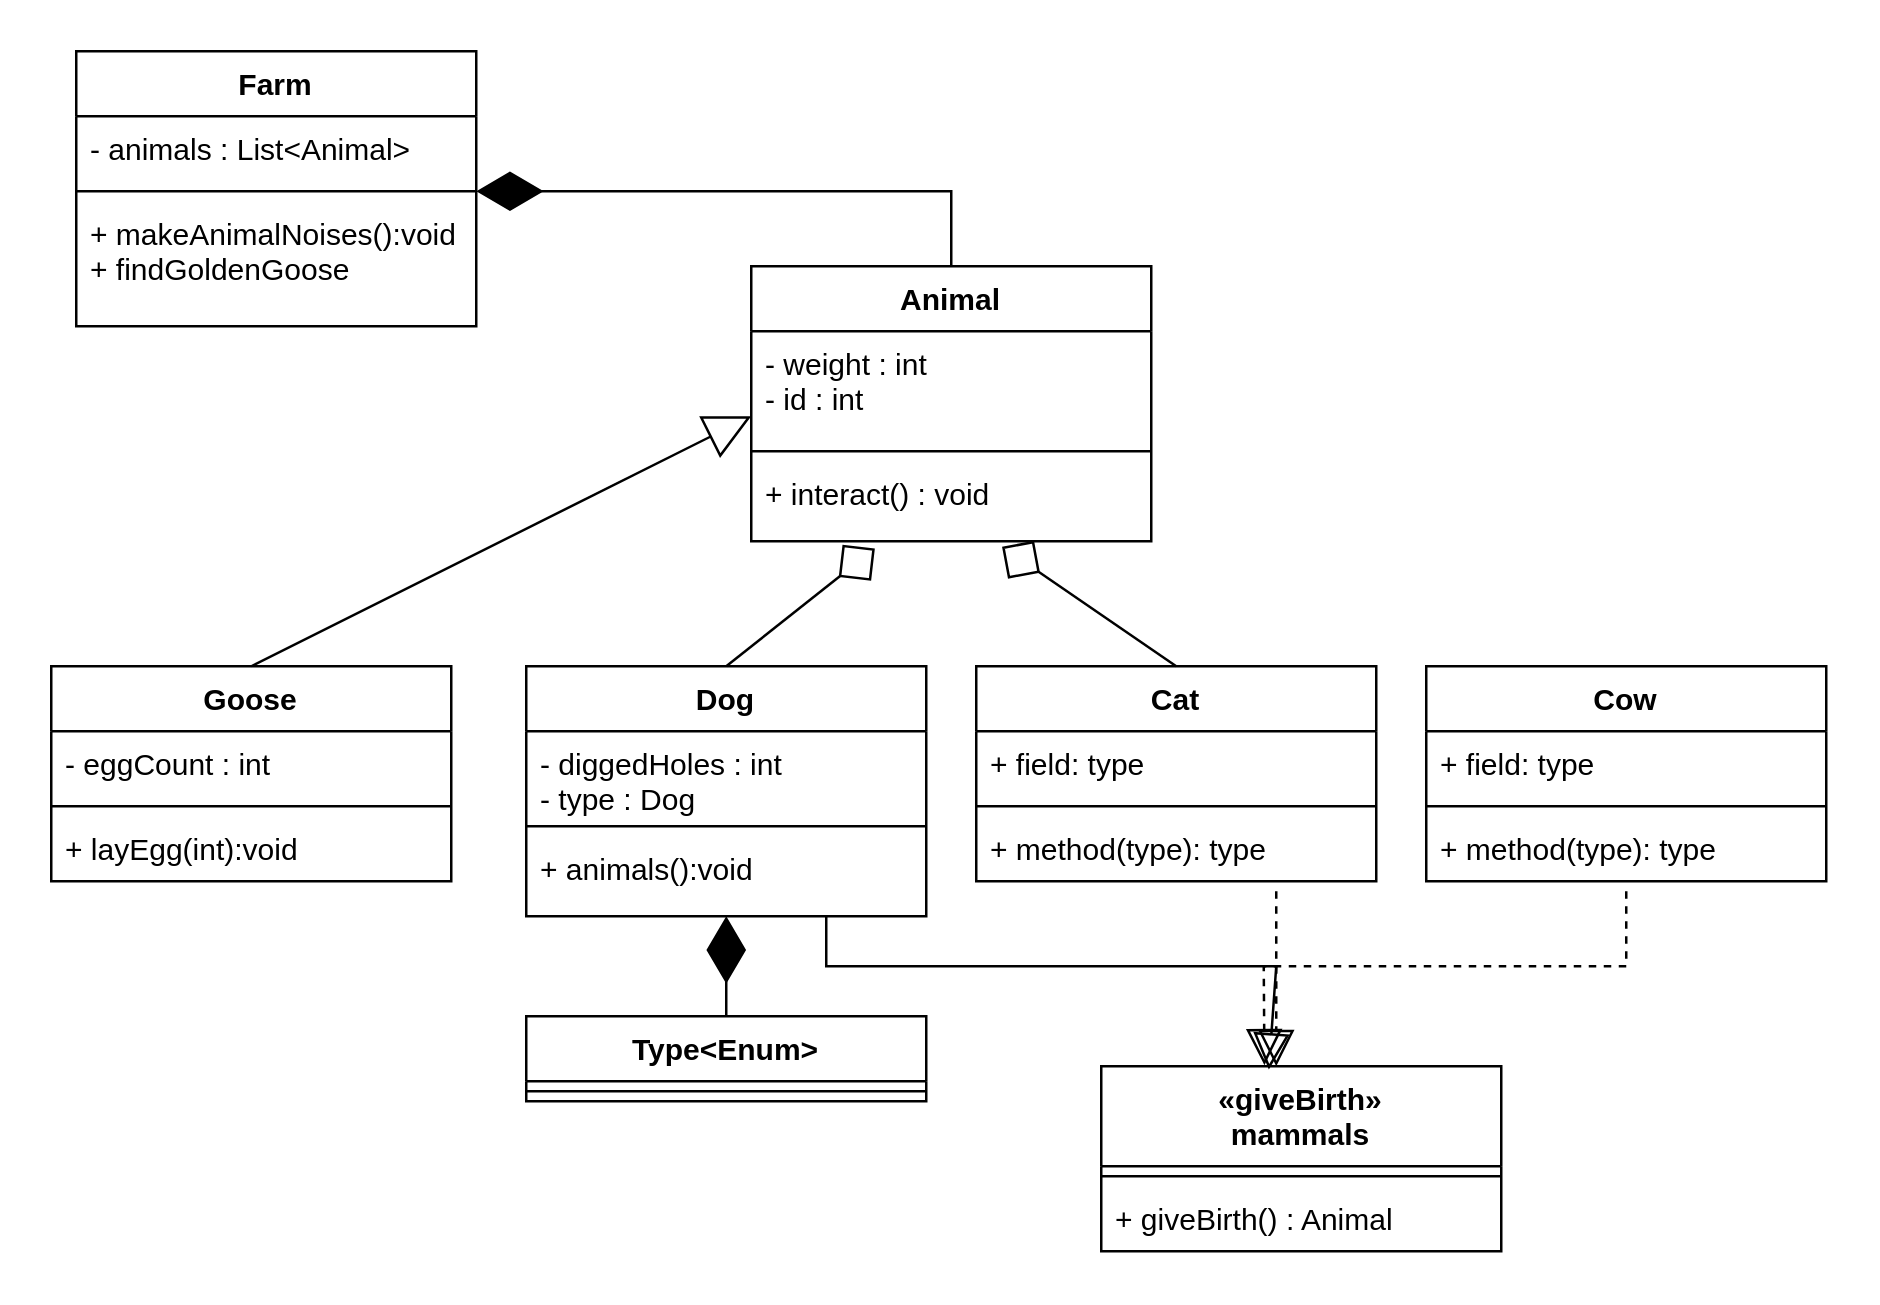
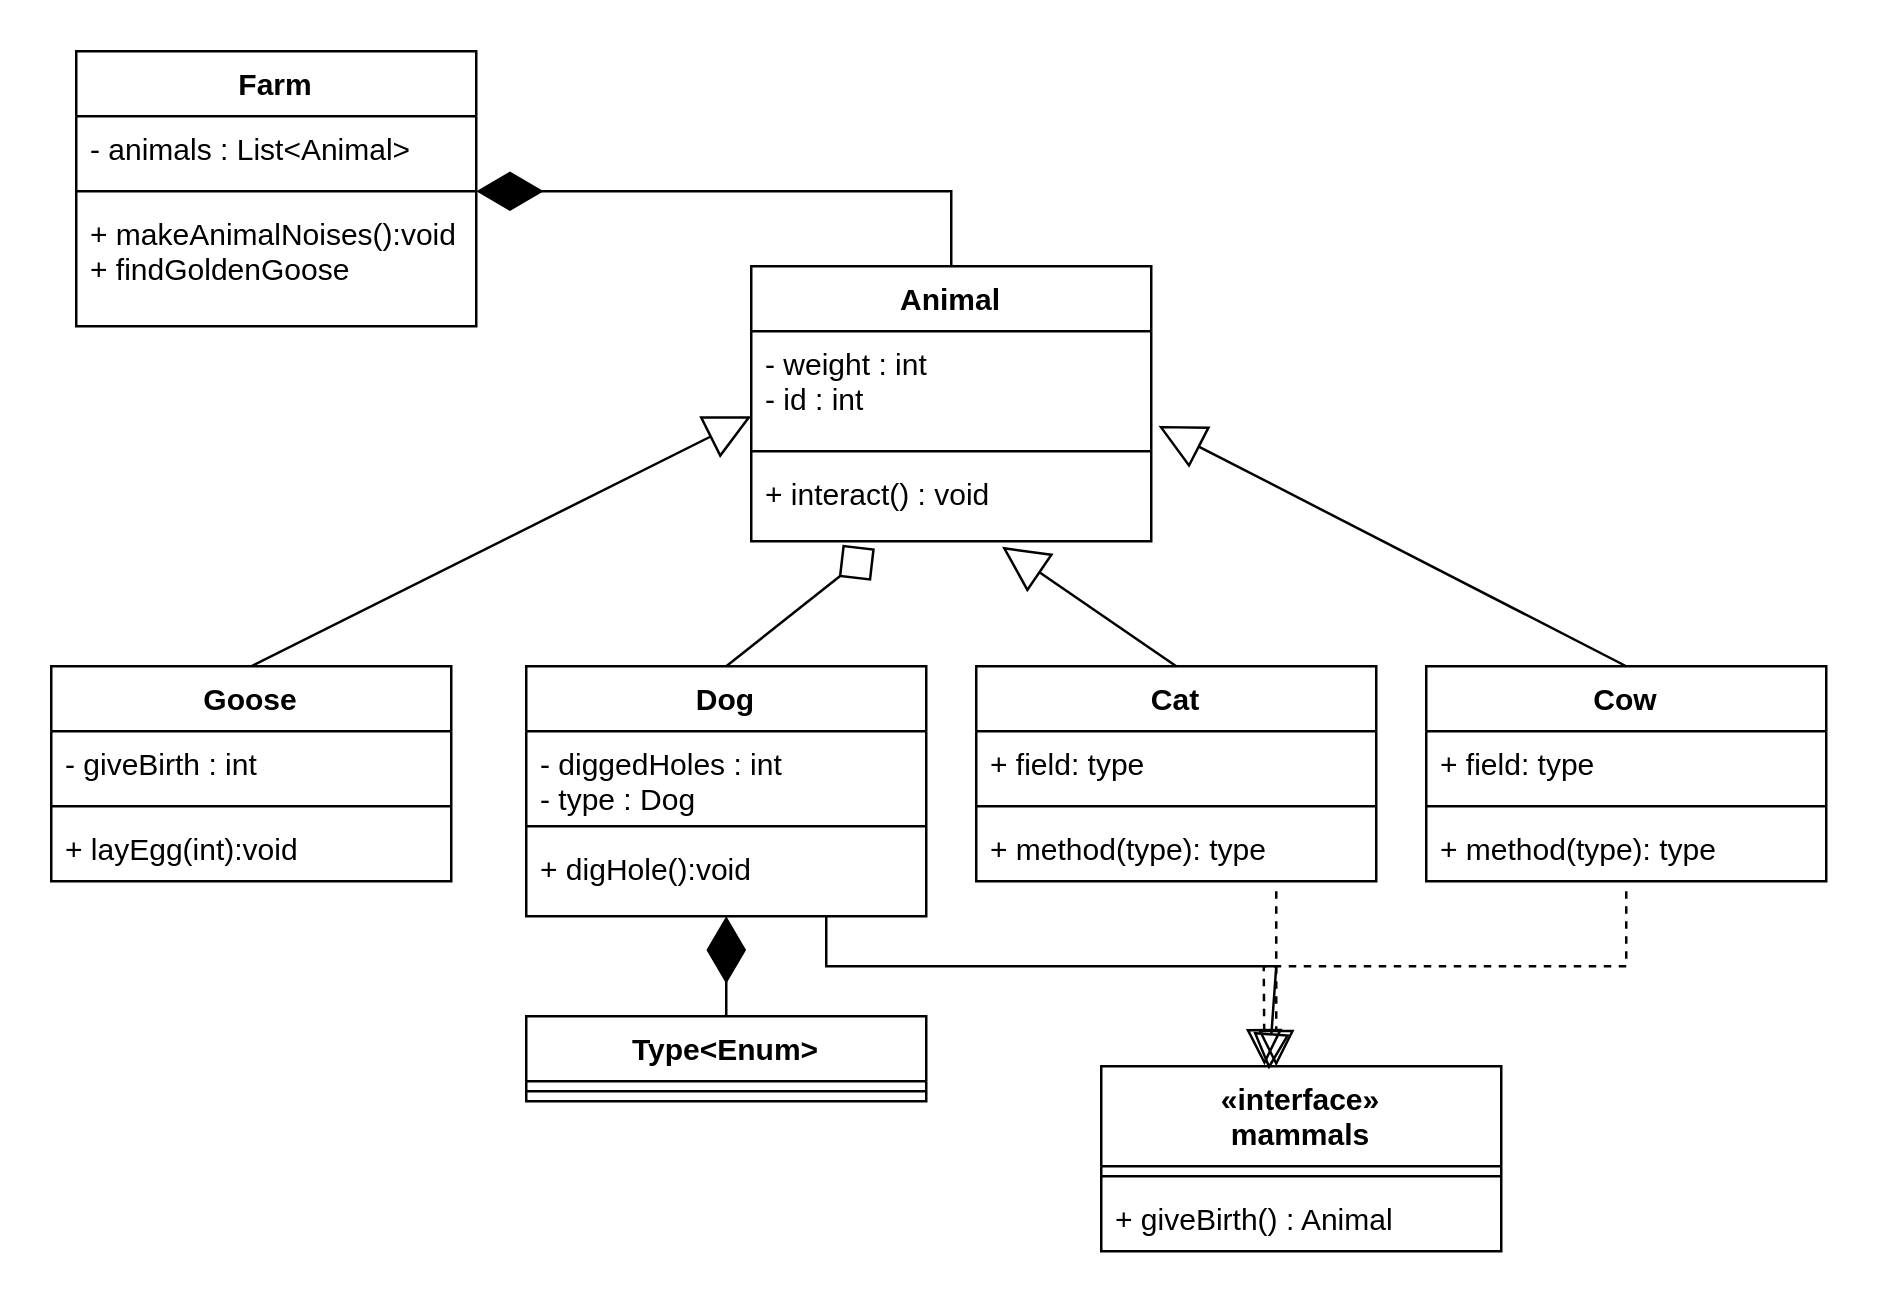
edge "Cow" -> "- weight : int - id : int": added
edge "Cat" -> "+ interact() : void": arrowhead diamond -> block
node "- eggCount : int": label "- eggCount : int" -> "- giveBirth : int"
node "+ animals():void": label "+ animals():void" -> "+ digHole():void"
node "«giveBirth» mammals": label "«giveBirth» mammals" -> "«interface» mammals"
